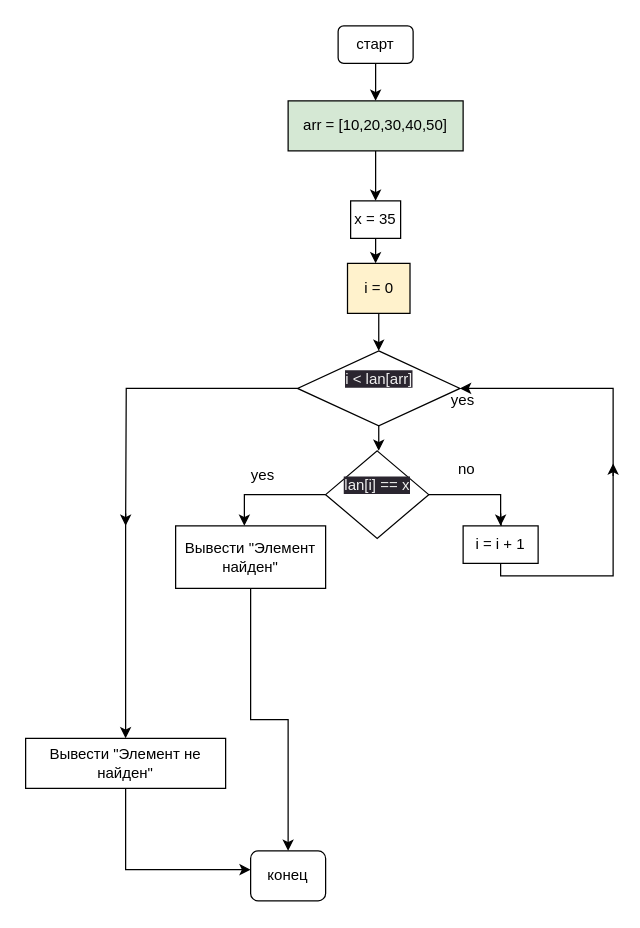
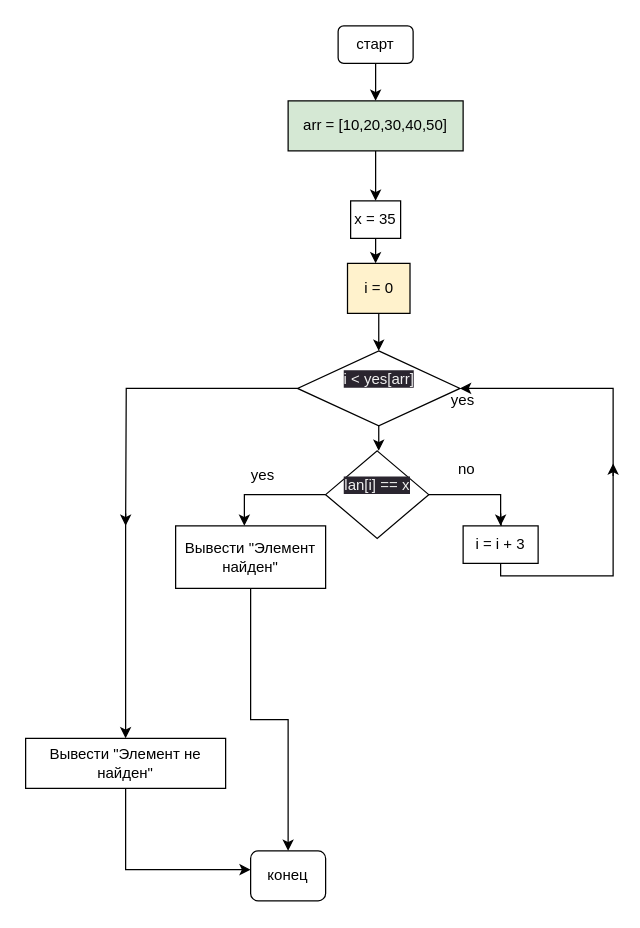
node "i < lan[arr]": label "i < lan[arr]" -> "i < yes[arr]"
node "i = i + 1": label "i = i + 1" -> "i = i + 3"
